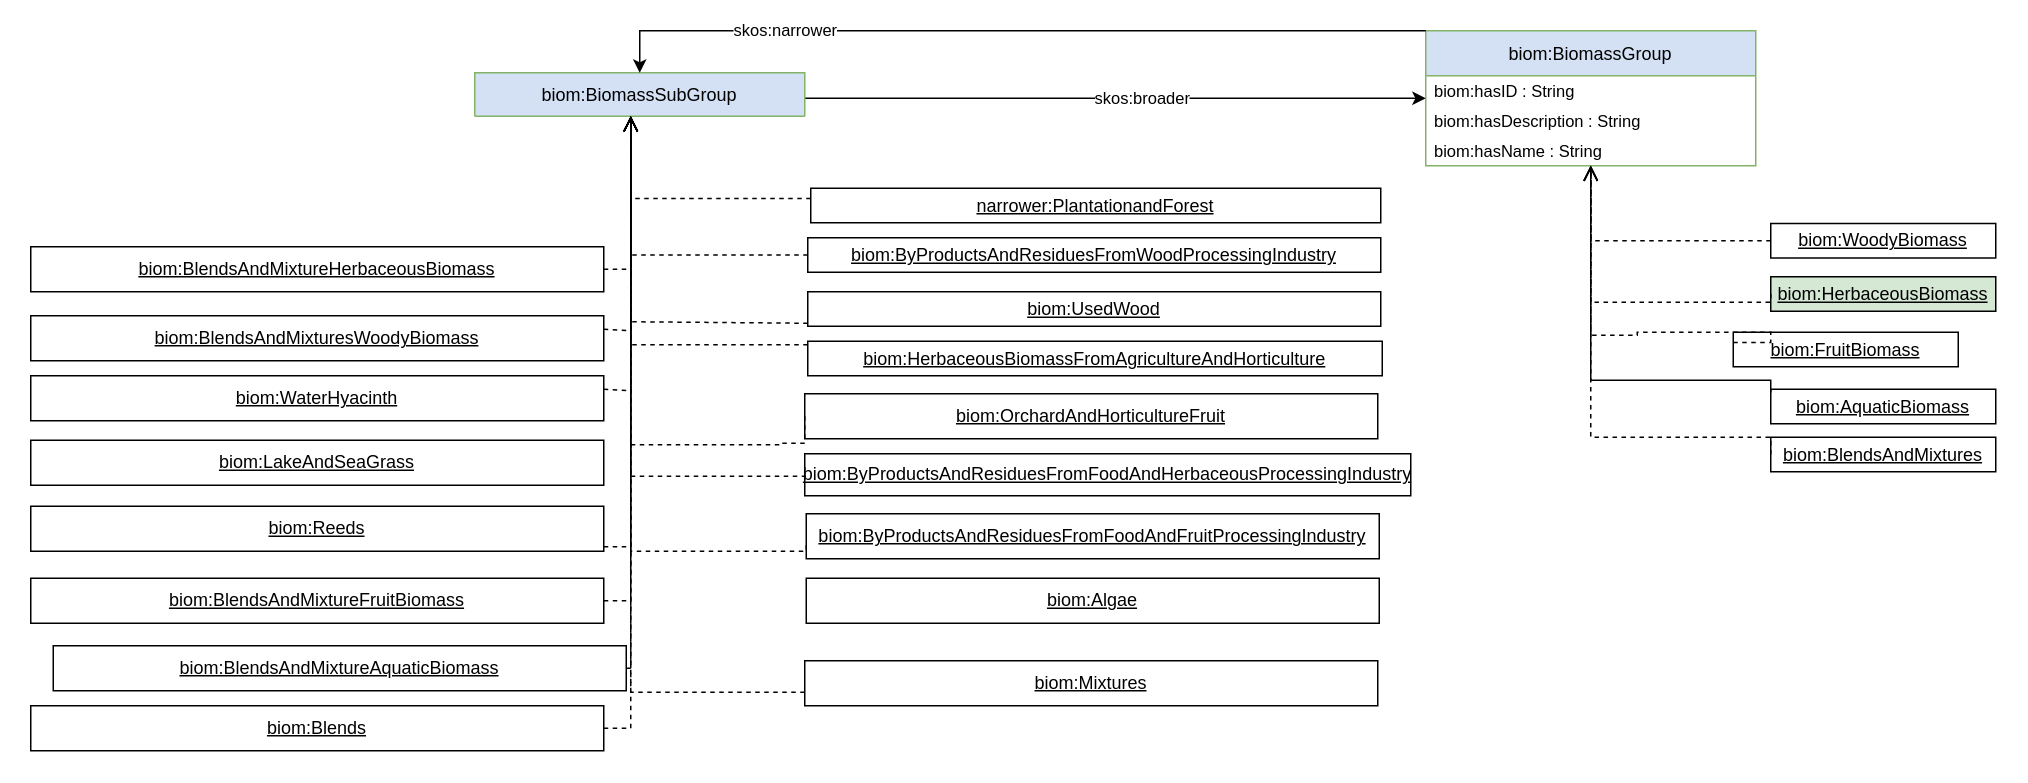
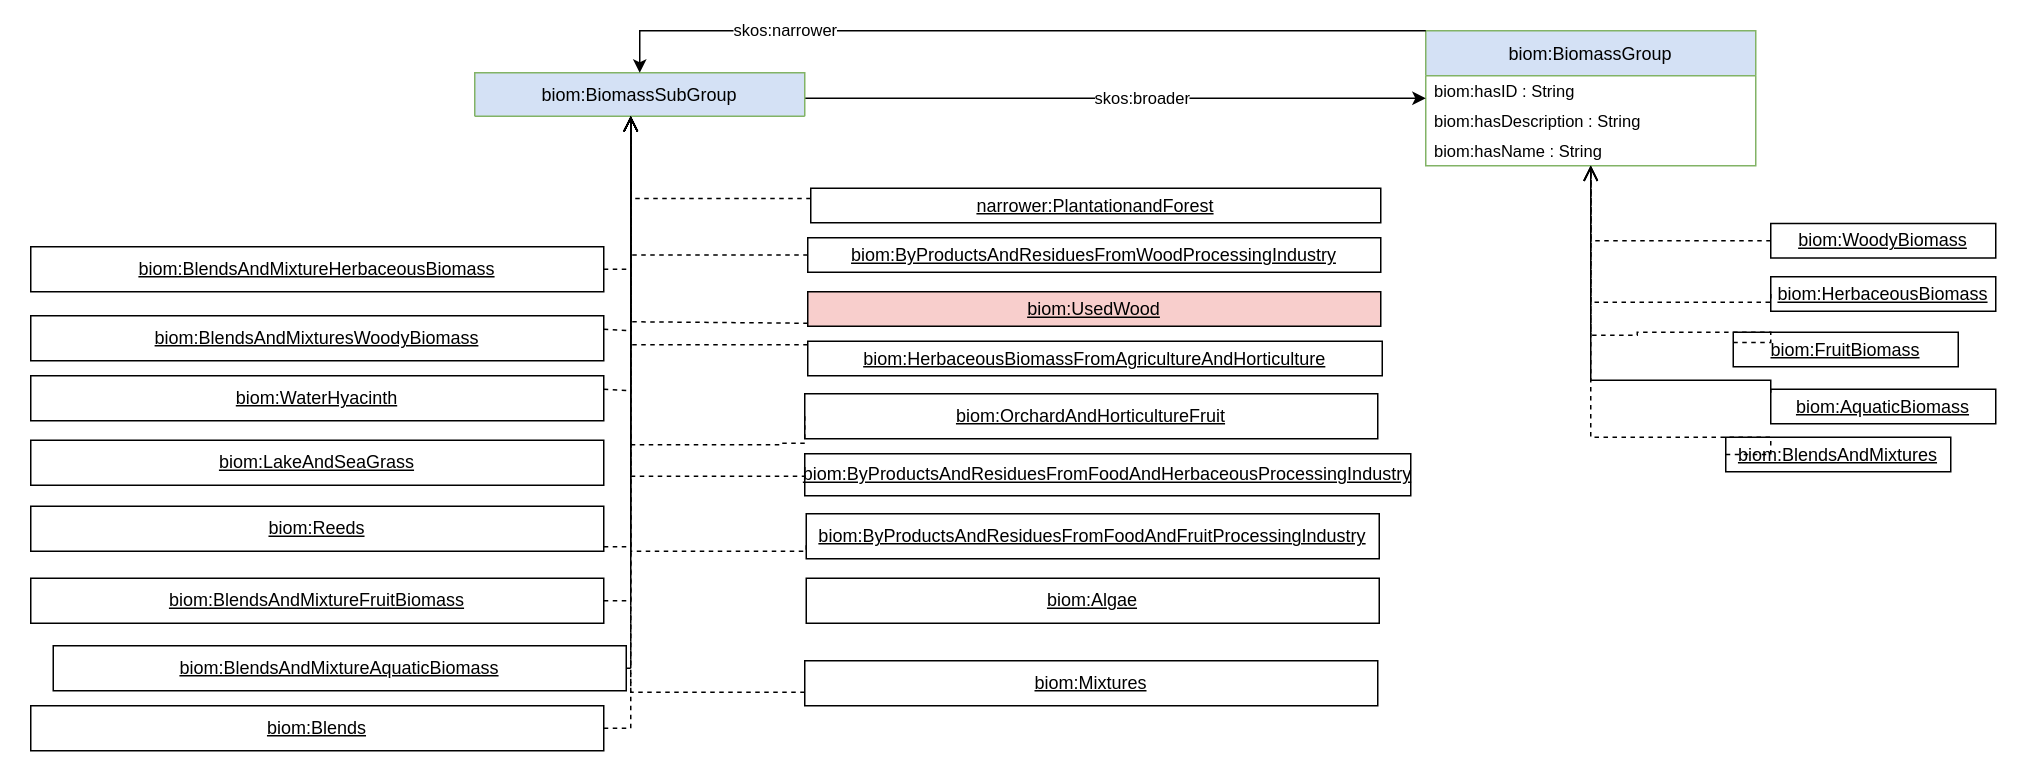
node "biom:HerbaceousBiomass": fillcolor #d5e8d4 -> #ffffff
node "biom:UsedWood": fillcolor #ffffff -> #f8cecc
node "biom:BlendsAndMixtures": moved (1883, 455) -> (1838, 455)
